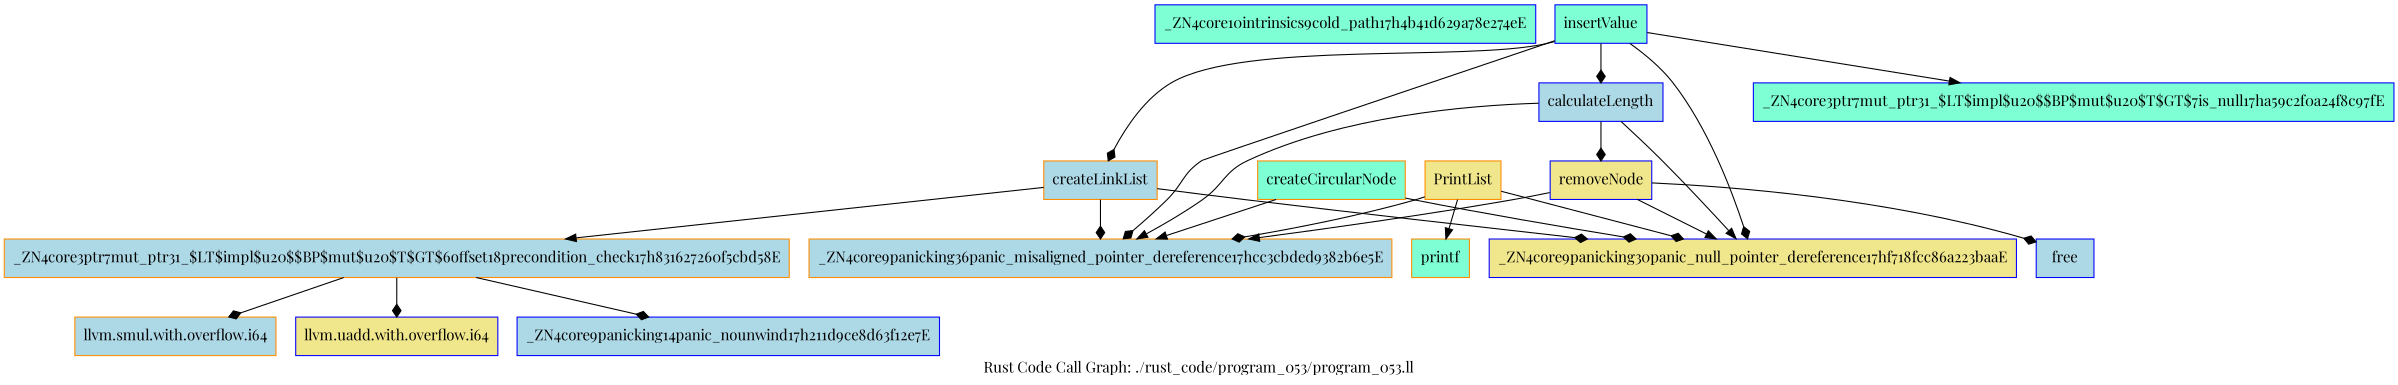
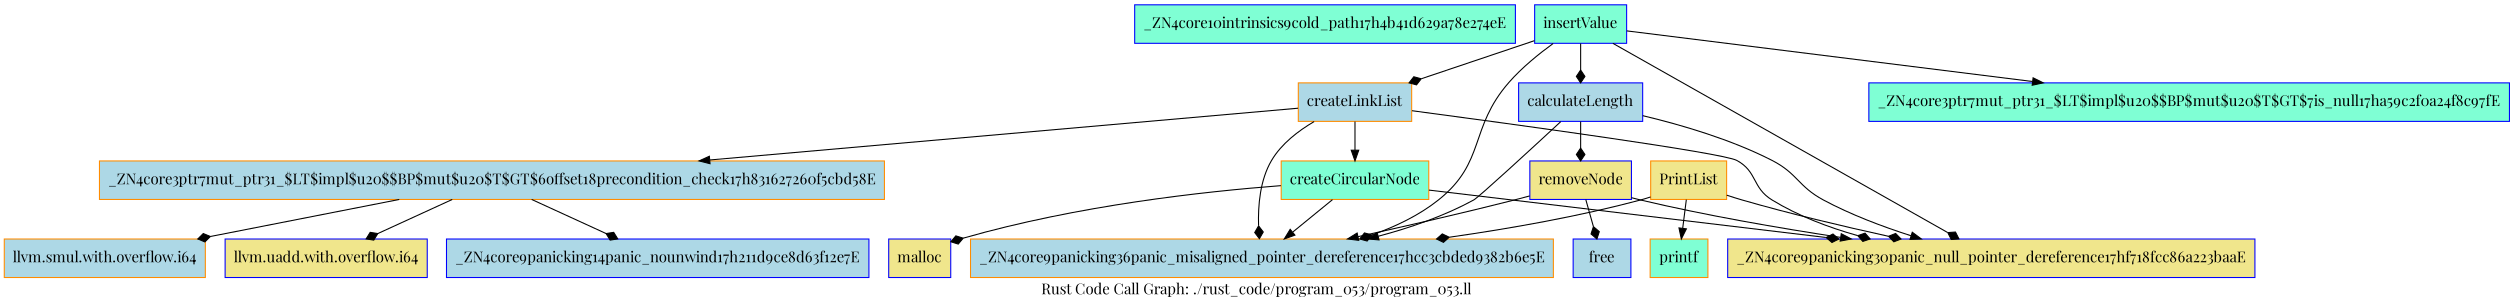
edge "createLinkList" -> "createCircularNode": added
node "malloc": added
